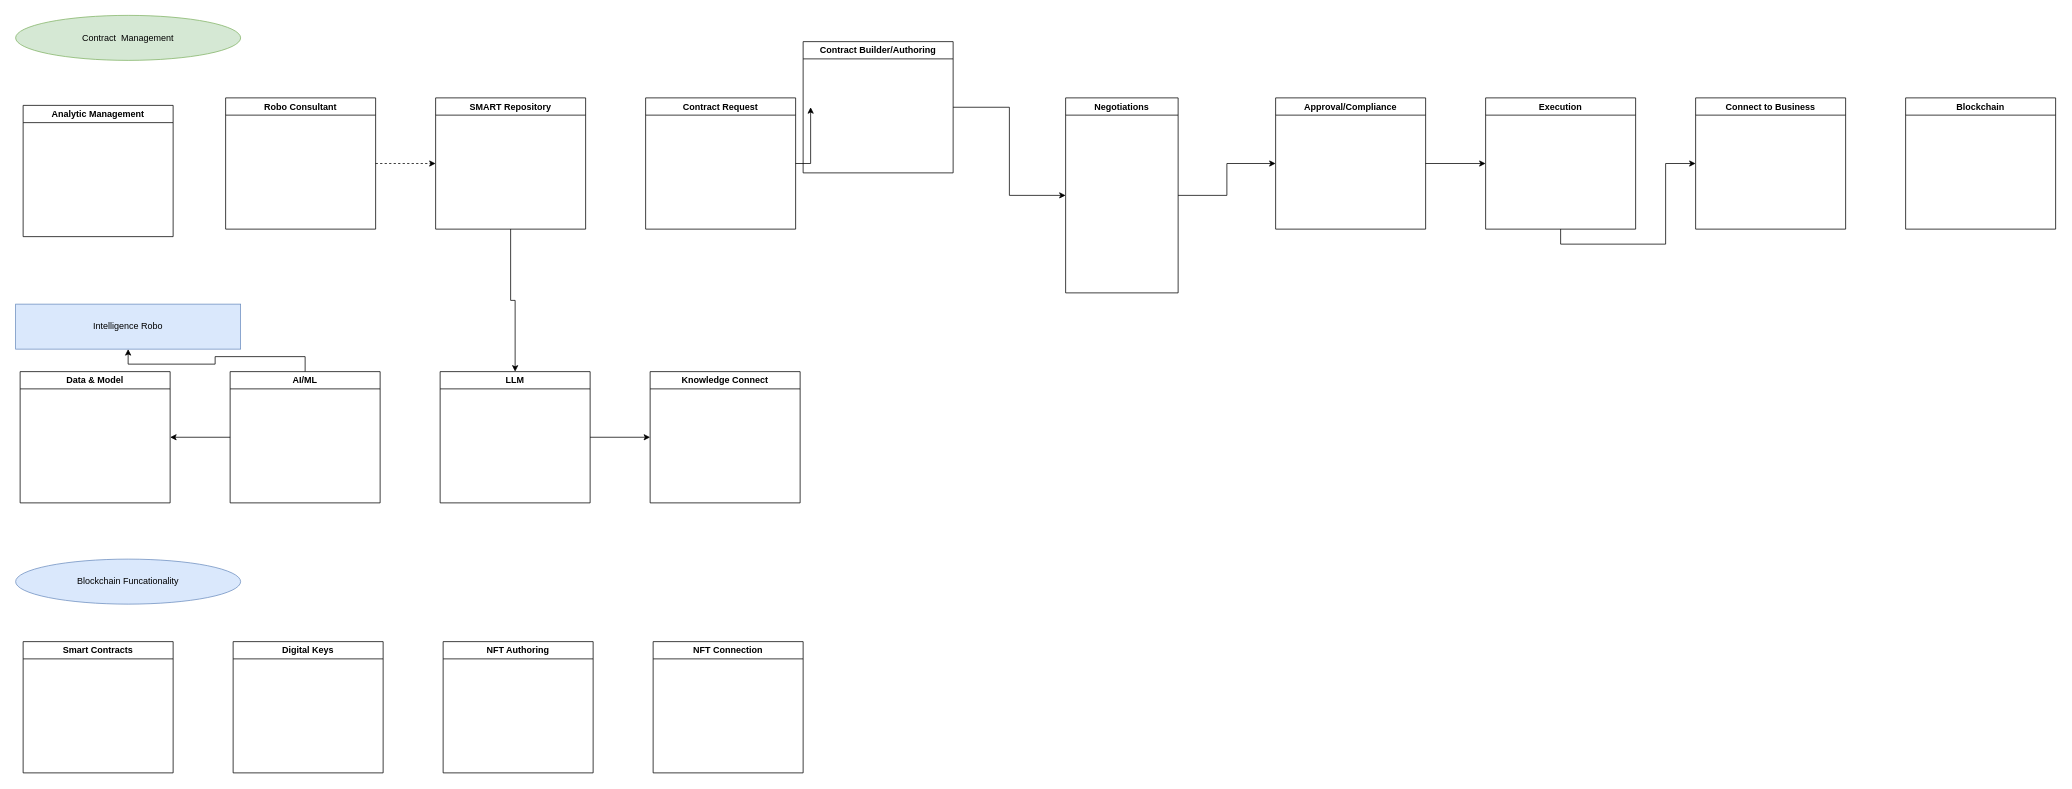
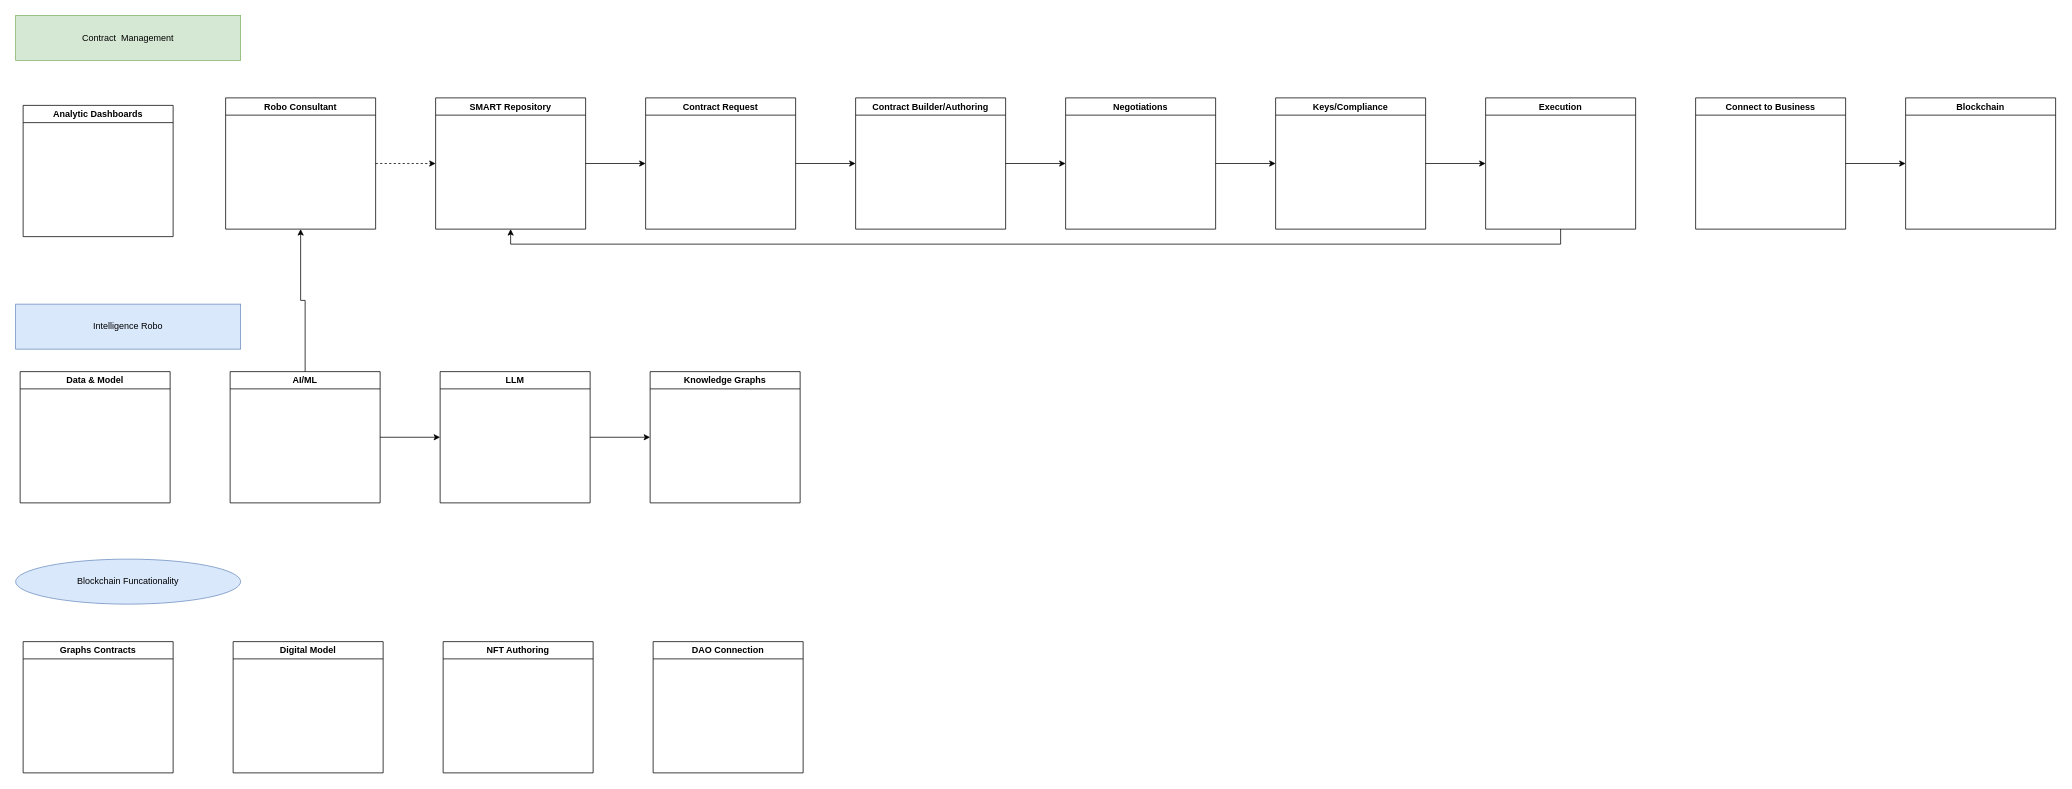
node "Contract Management": shape ellipse -> rectangle
node "Contract Builder/Authoring": moved (878, 107) -> (930, 164)
node "Approval/Compliance": label "Approval/Compliance" -> "Keys/Compliance"
node "Analytic Management": label "Analytic Management" -> "Analytic Dashboards"
edge "Connect to Business" -> "Blockchain": added
edge "Execution" -> "Connect to Business": now "Execution" -> "SMART Repository"
node "Negotiations": size 113x195 -> 150x131
edge "SMART Repository" -> "LLM": now "SMART Repository" -> "Contract Request"
edge "AI/ML" -> "Intelligence Robo": now "AI/ML" -> "LLM"
node "Knowledge Connect": label "Knowledge Connect" -> "Knowledge Graphs"
edge "AI/ML" -> "Data & Model": now "AI/ML" -> "Robo Consultant"
node "Smart Contracts": label "Smart Contracts" -> "Graphs Contracts"
node "Digital Keys": label "Digital Keys" -> "Digital Model"
node "NFT Connection": label "NFT Connection" -> "DAO Connection"
